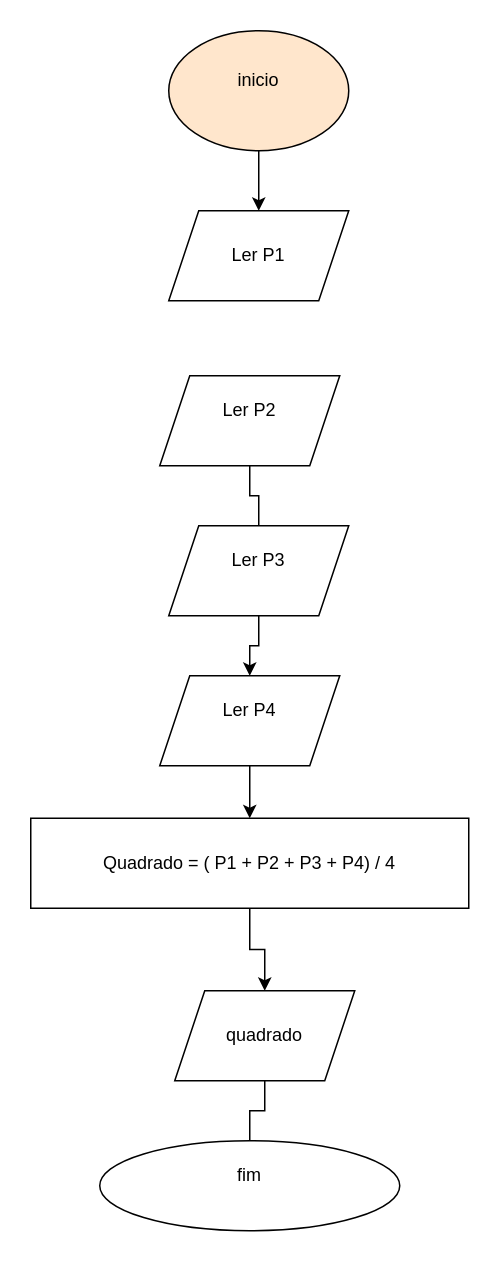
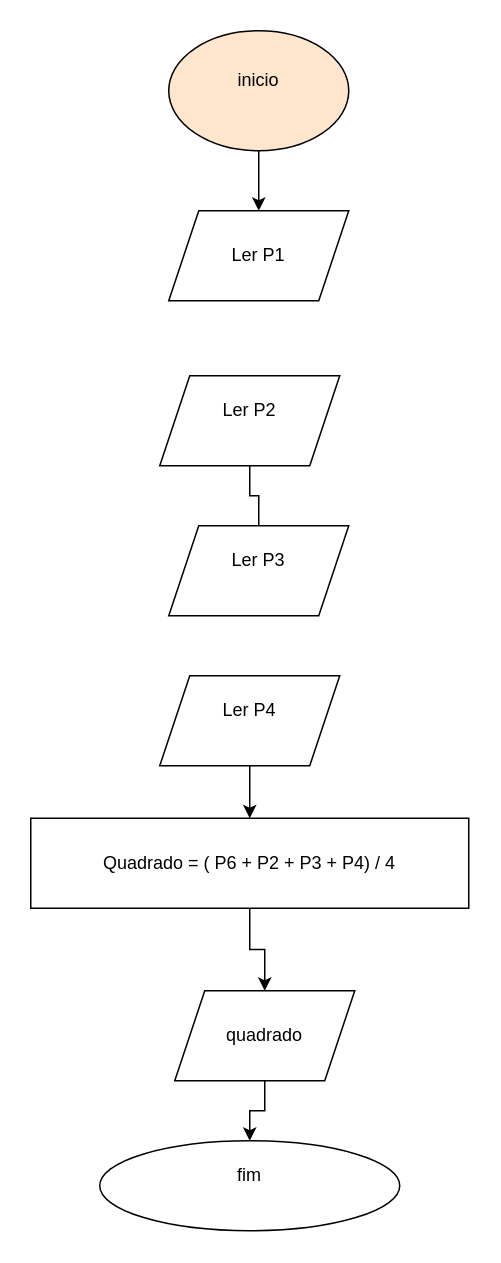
edge "Ler P3" -> "Ler P4": removed
node "Quadrado = ( P1 + P2 + P3 + P4) / 4": label "Quadrado = ( P1 + P2 + P3 + P4) / 4" -> "Quadrado = ( P6 + P2 + P3 + P4) / 4"
edge "quadrado" -- "fim": arrowhead none -> classic
